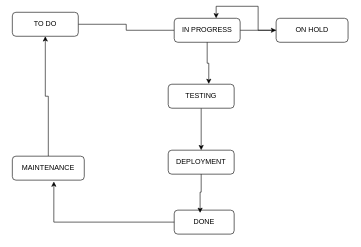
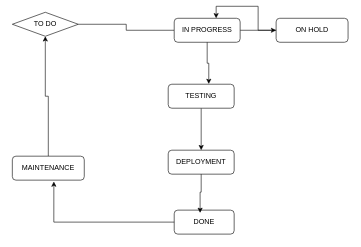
node "TO DO": shape rounded rectangle -> diamond
